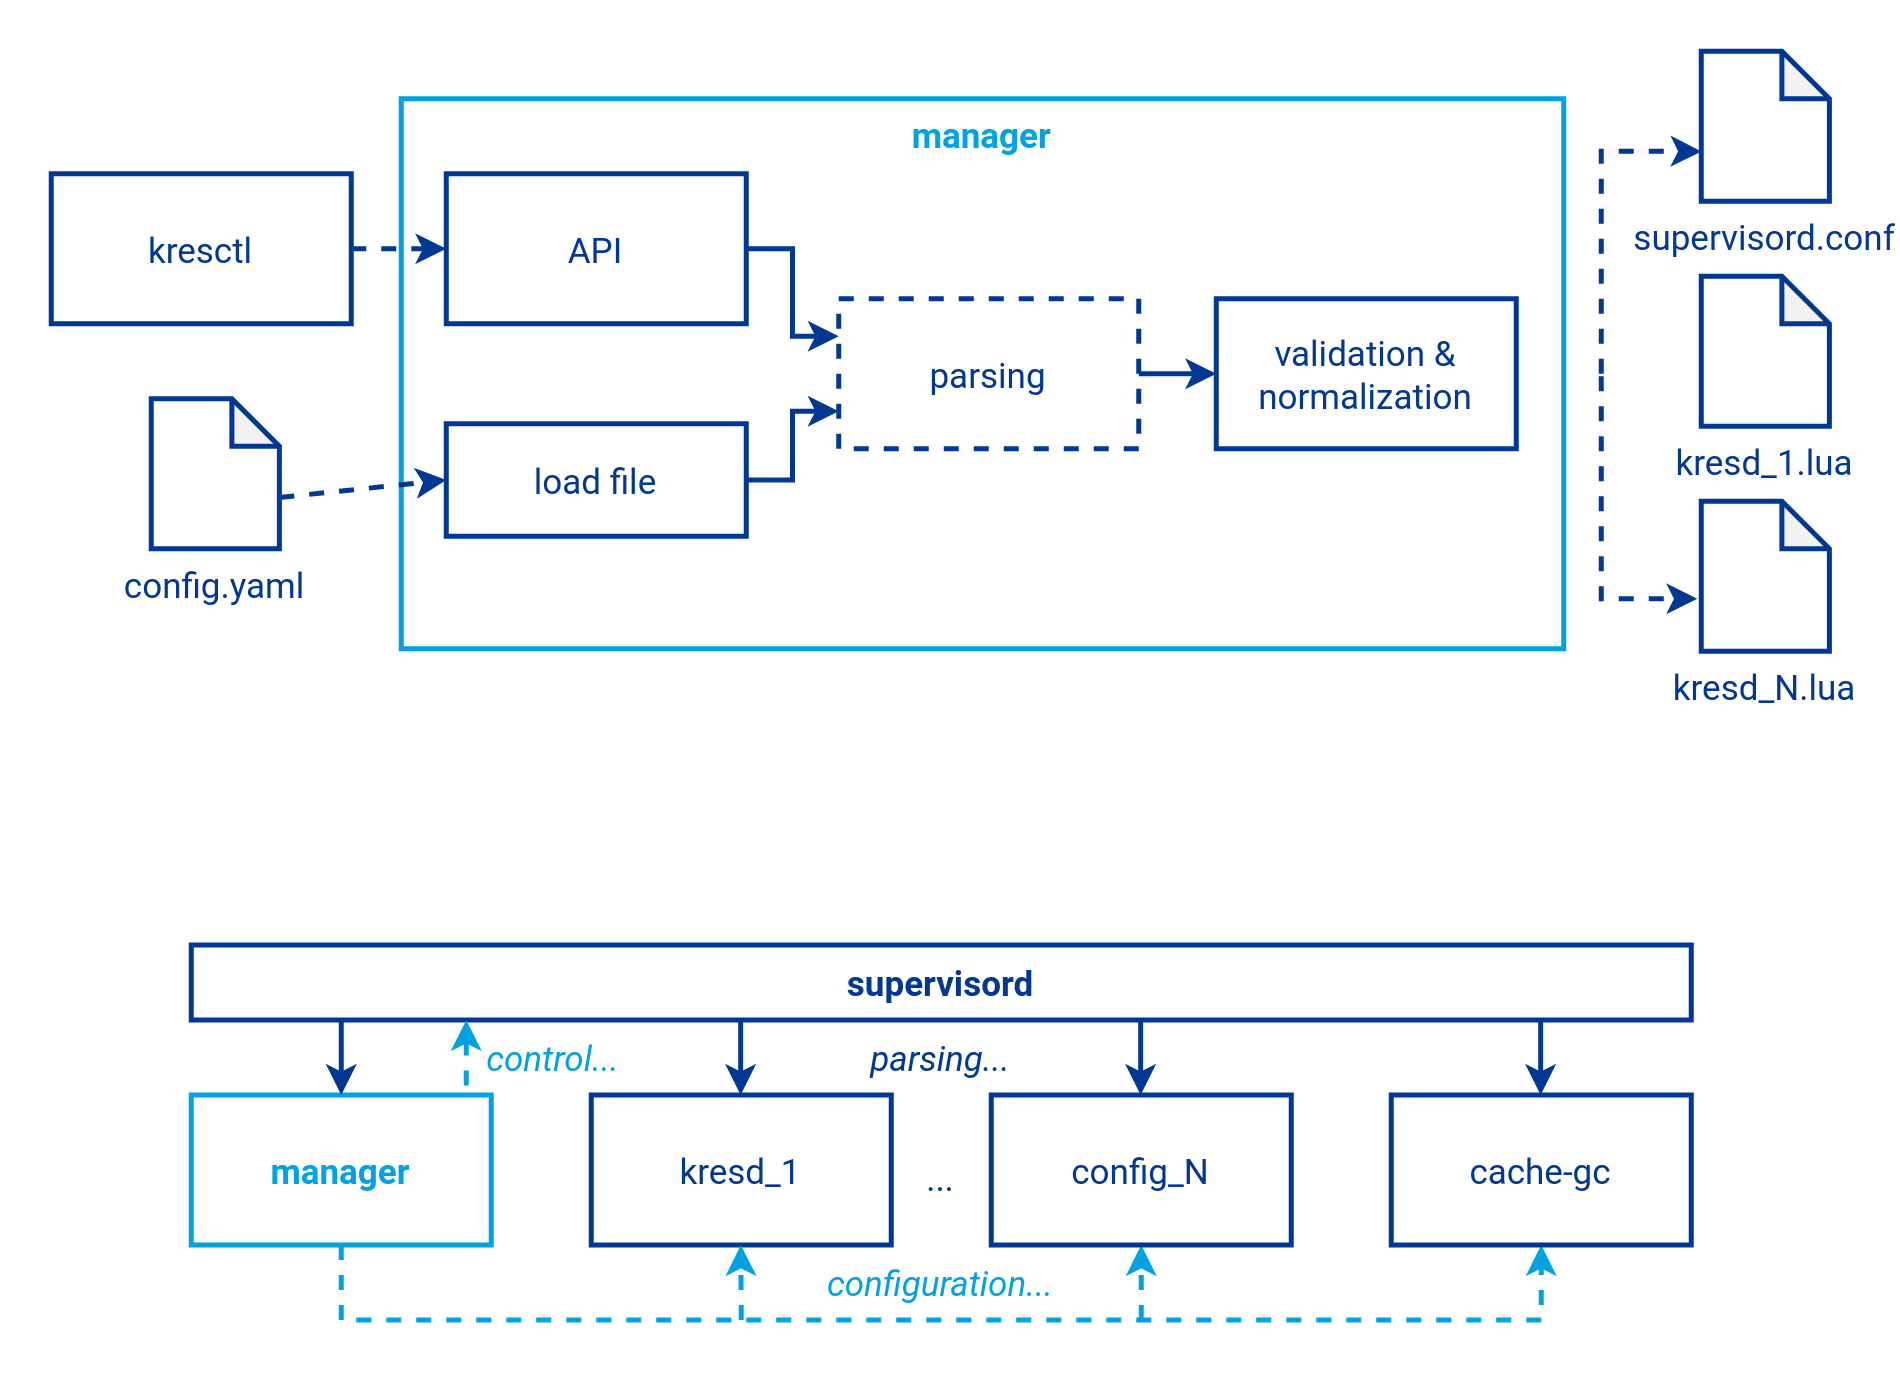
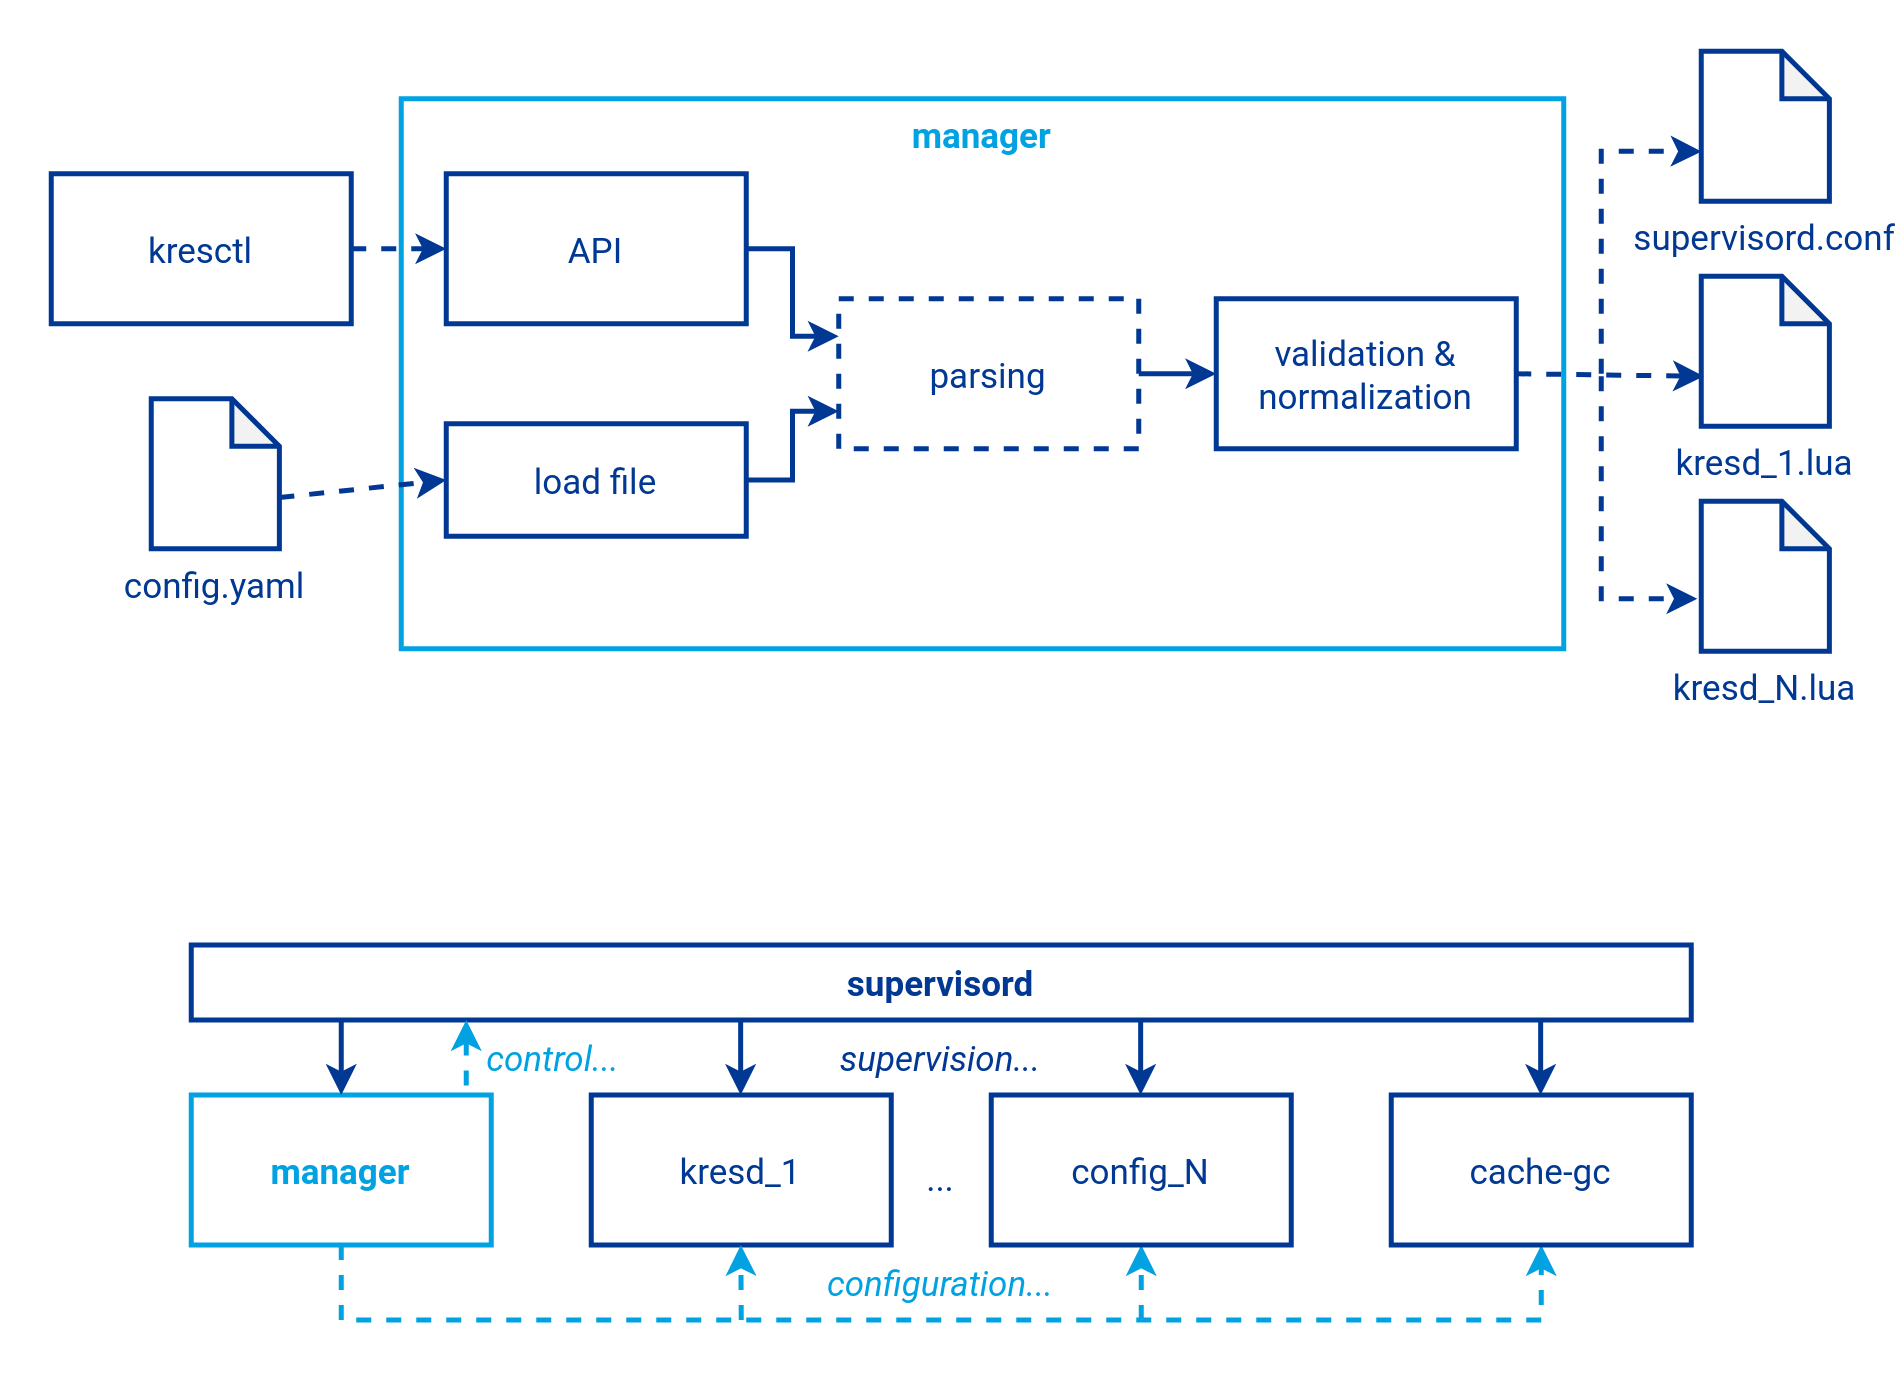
edge "validation & normalization" -> "kresd_1.lua": added
node "parsing...": label "parsing..." -> "supervision..."
